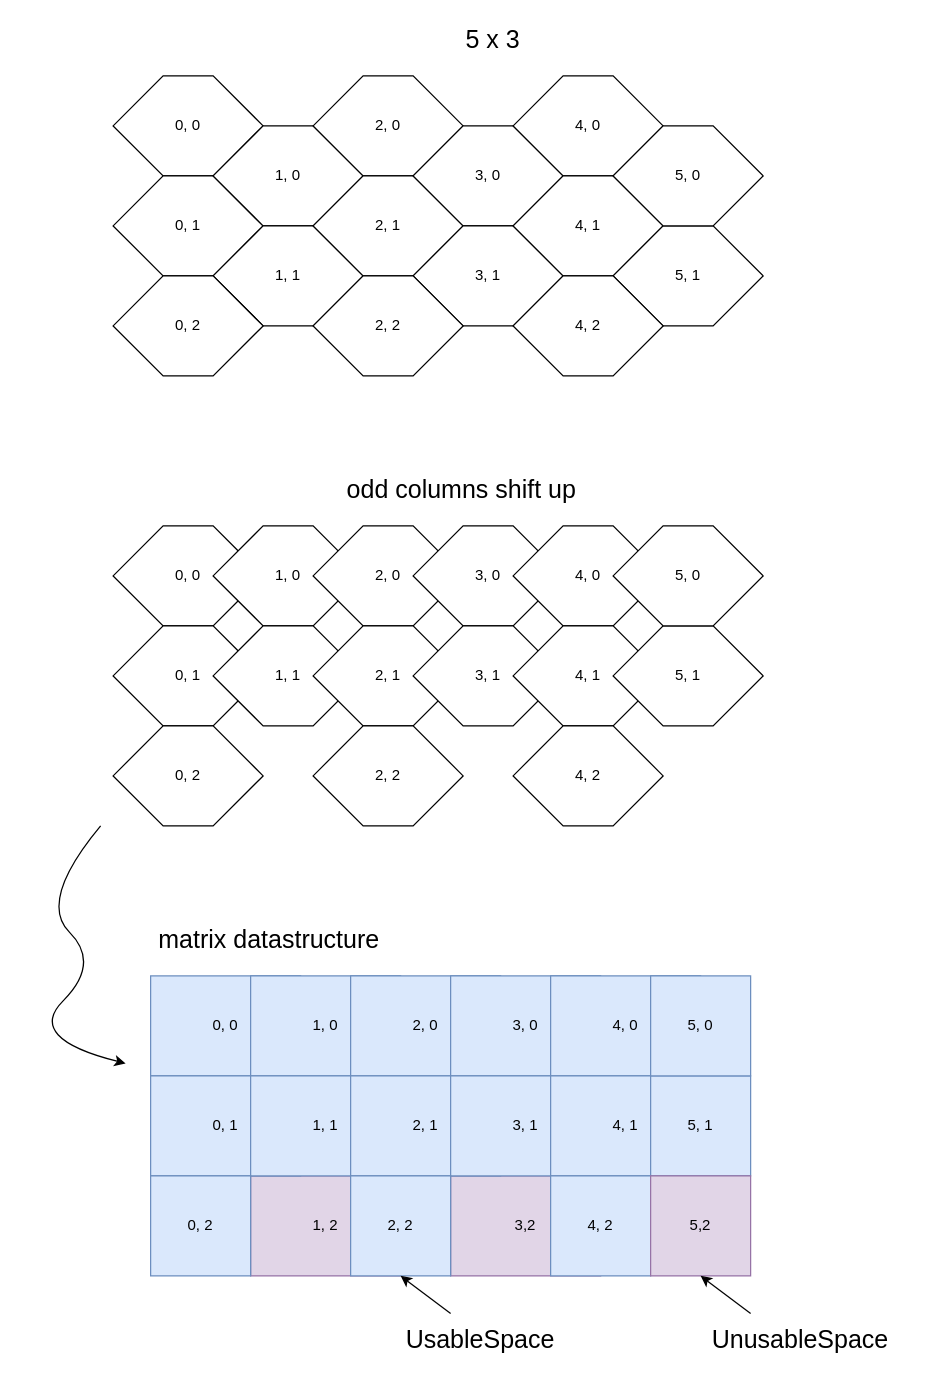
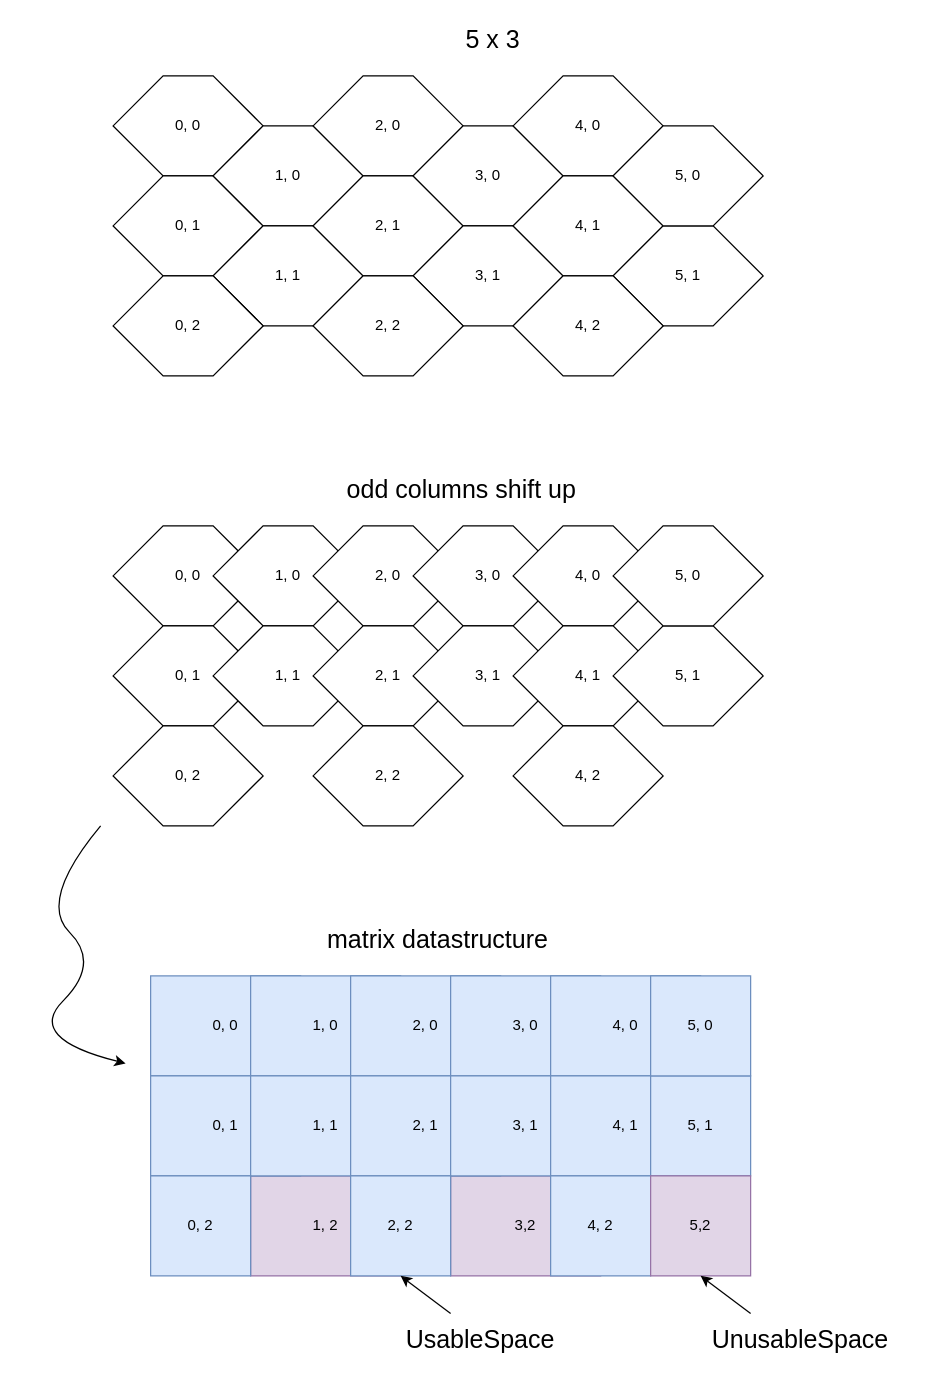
node "matrix datastructure": moved (269, 938) -> (438, 938)
